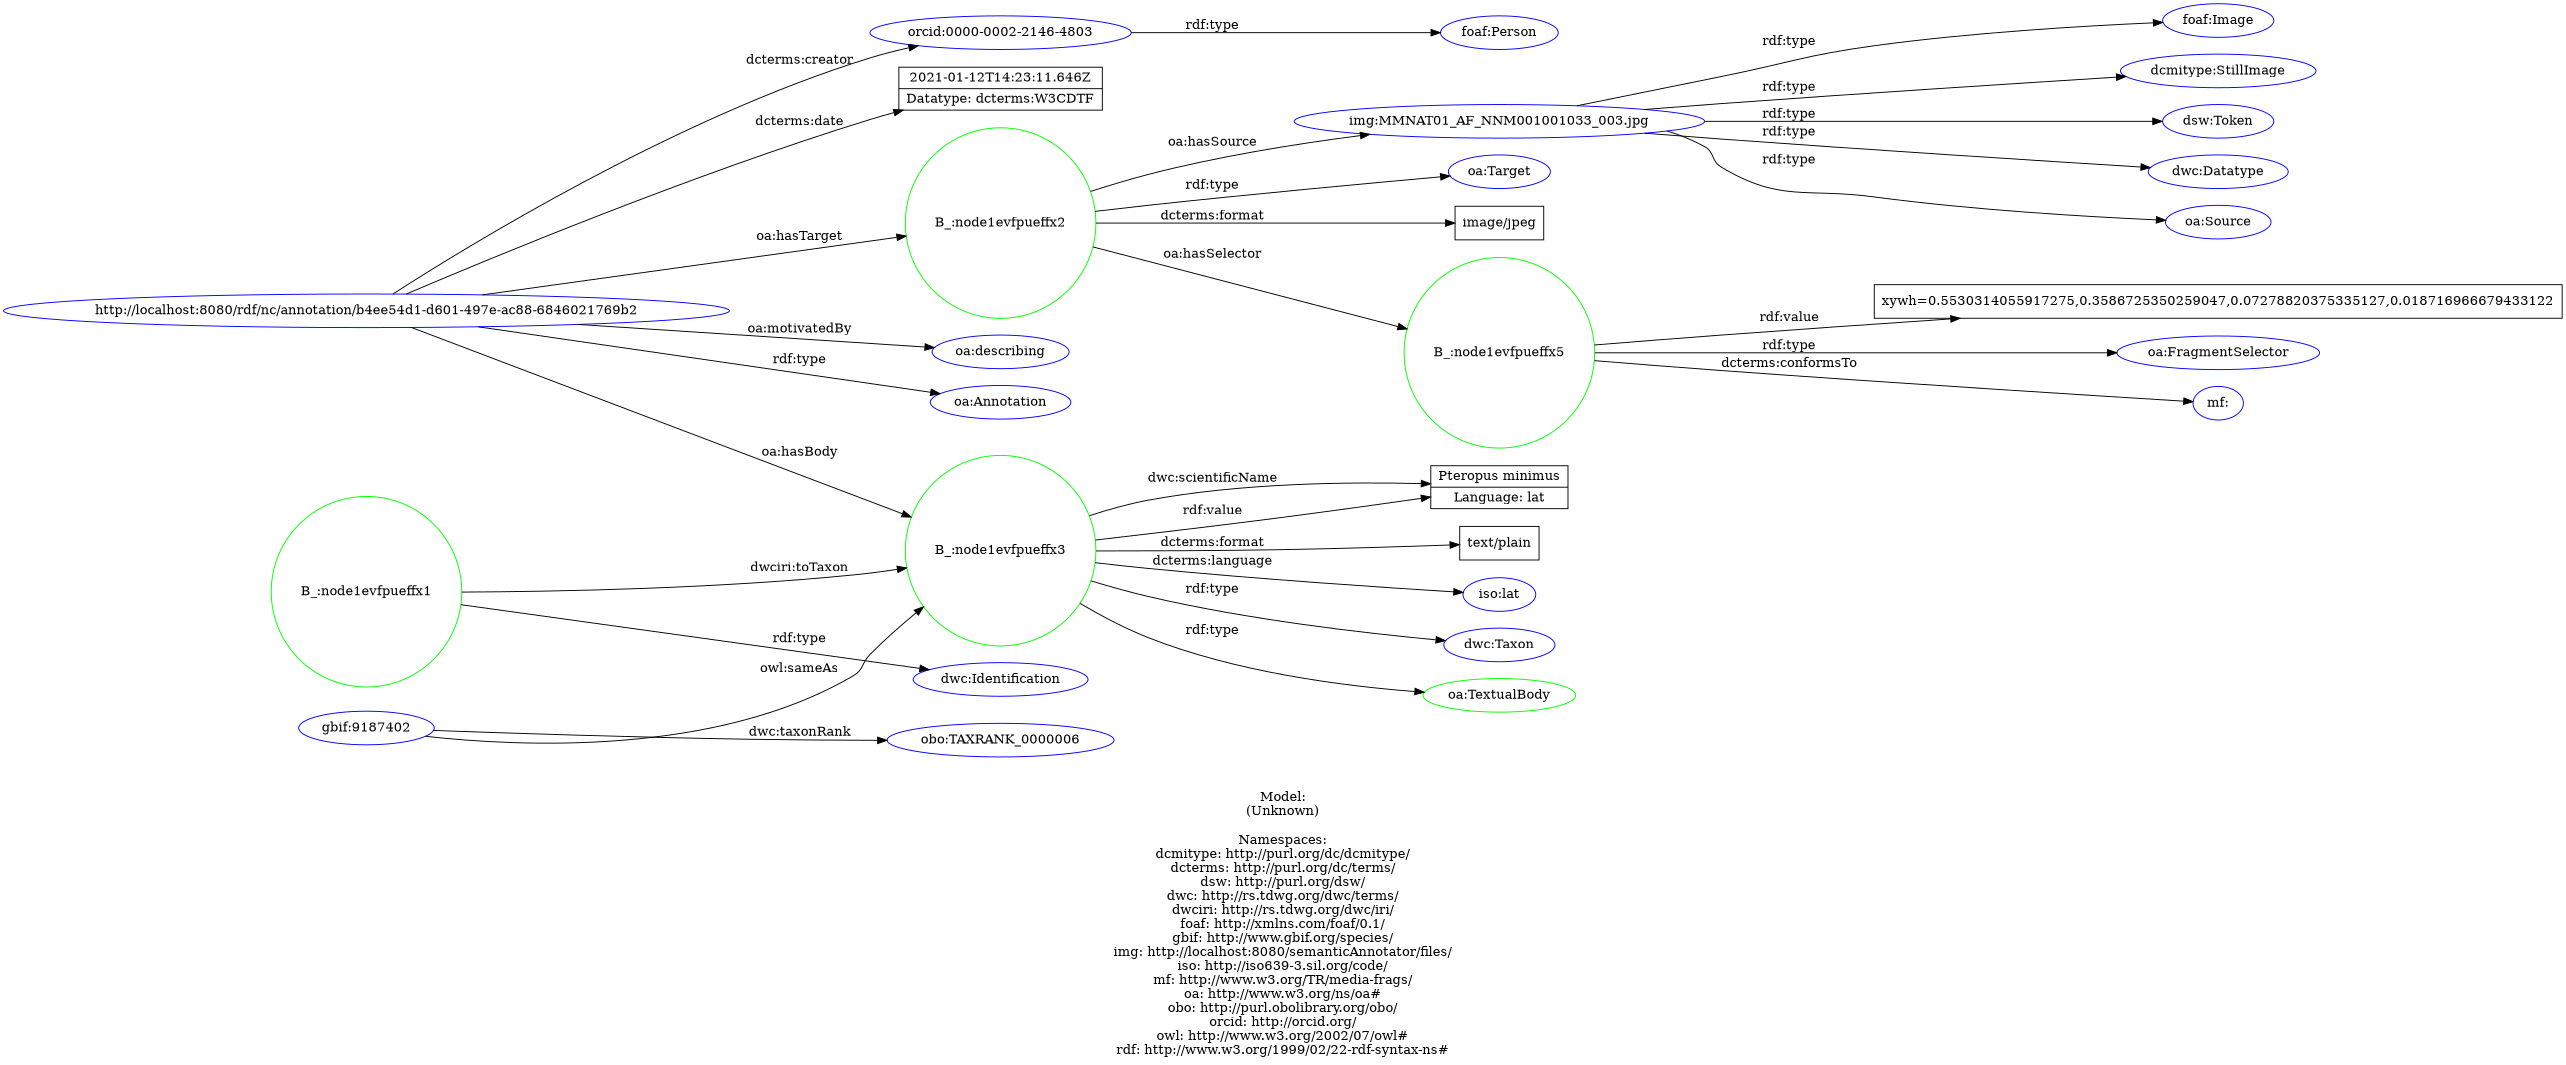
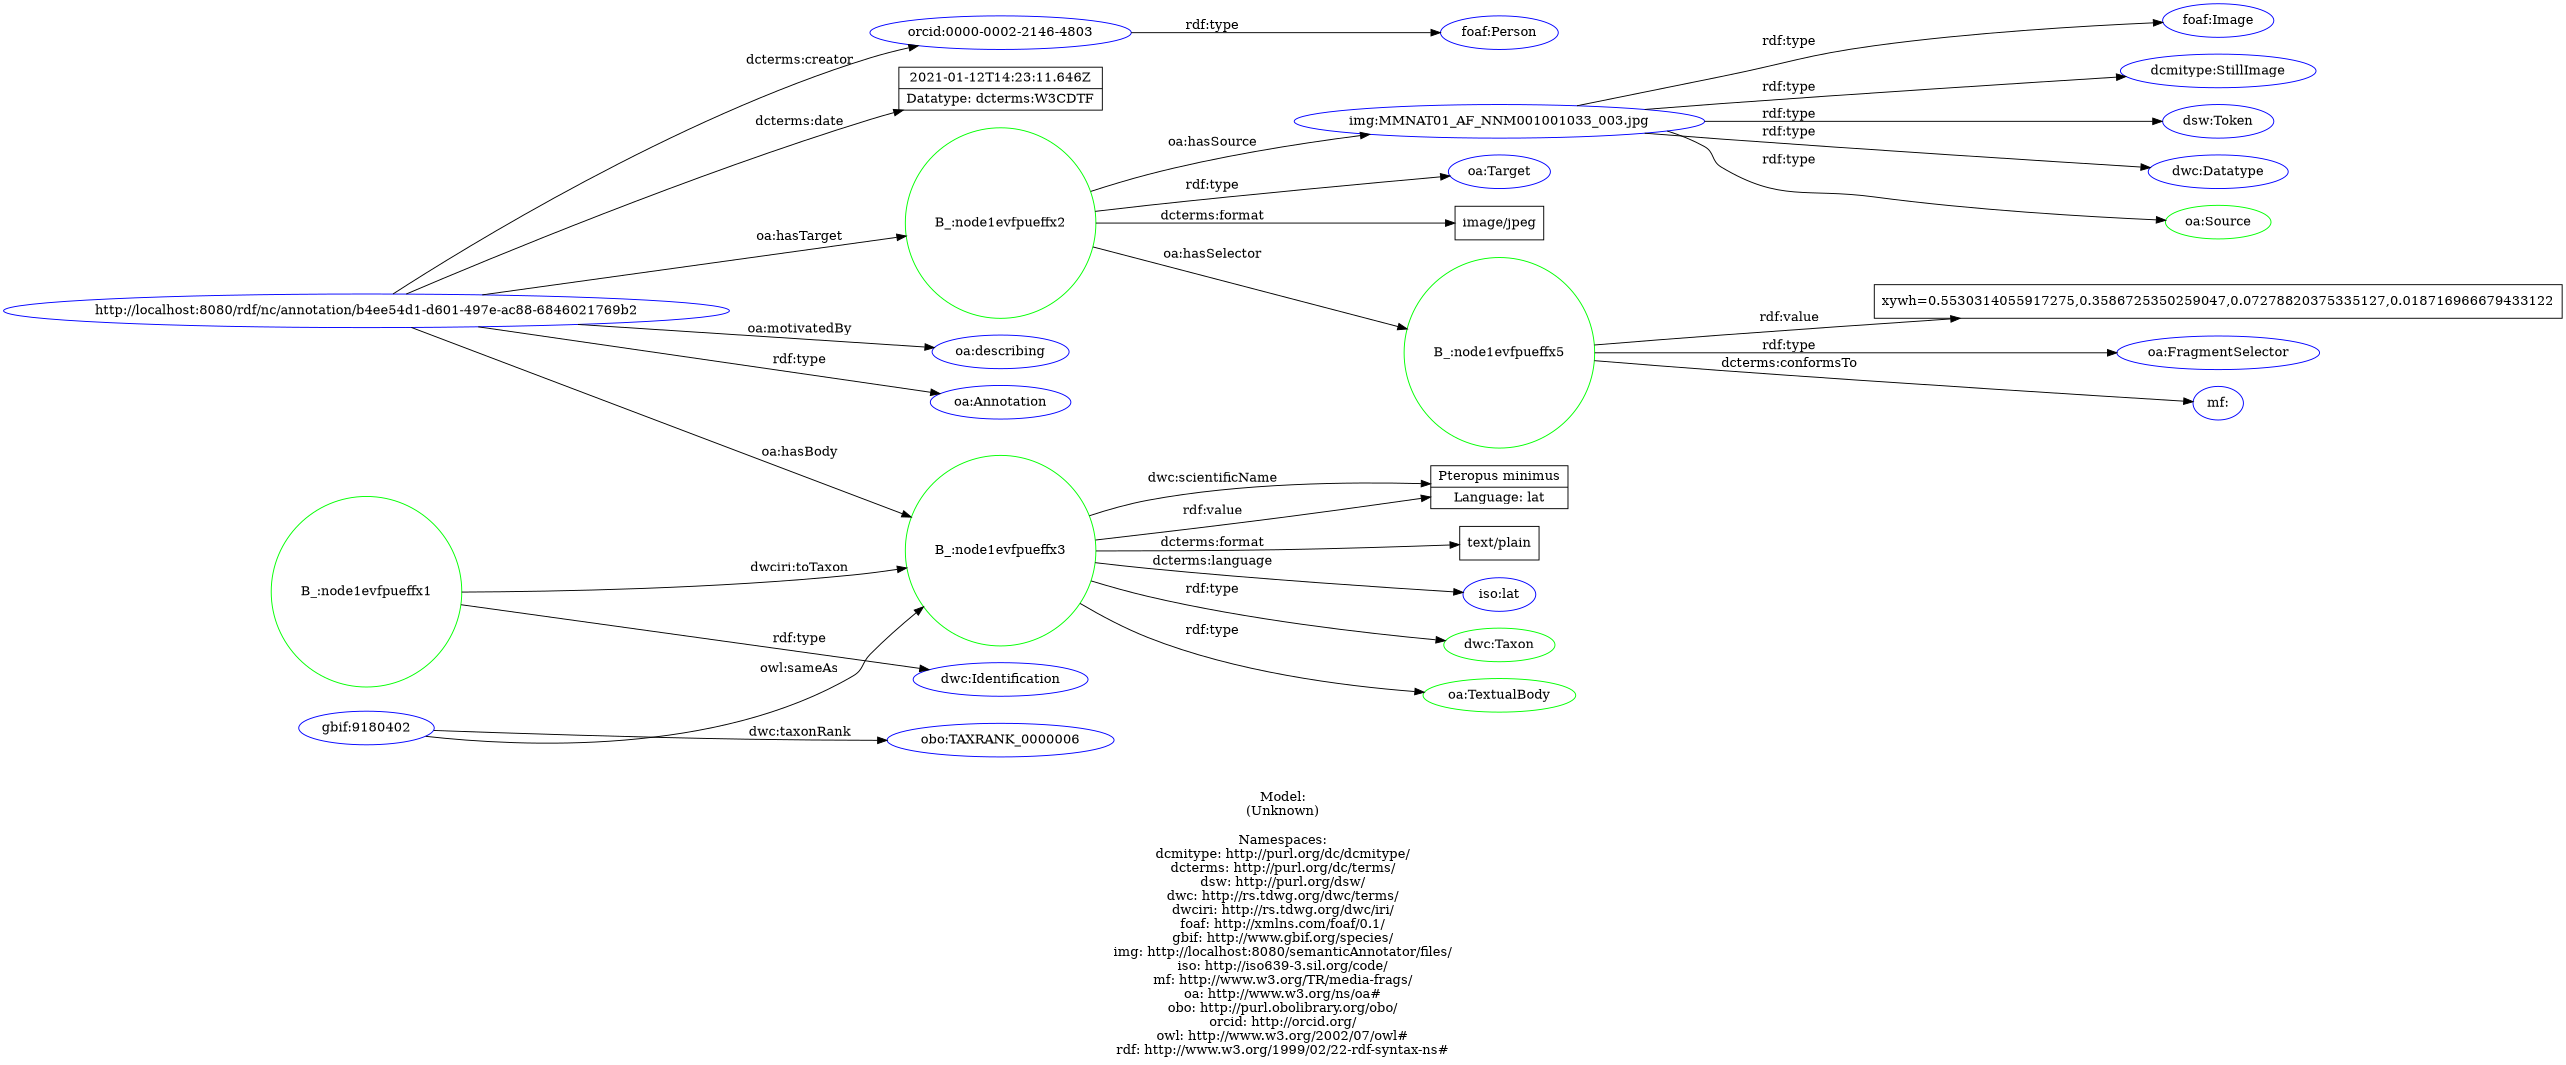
node "oa:Source": color blue -> green
node "dwc:Taxon": color blue -> green
node "gbif:9187402": label "gbif:9187402" -> "gbif:9180402"
